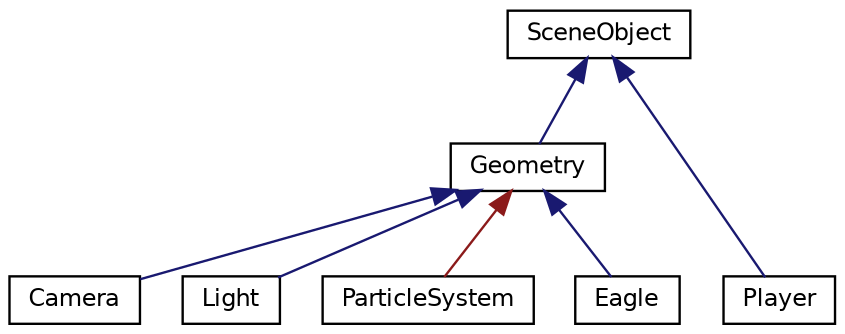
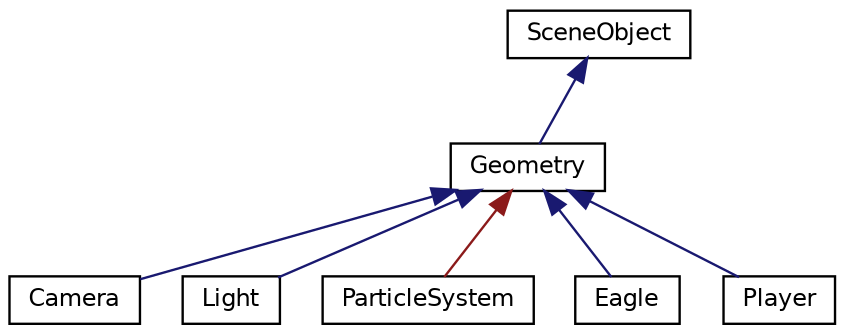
edge "Player" -> "SceneObject": now "Player" -> "Geometry"
